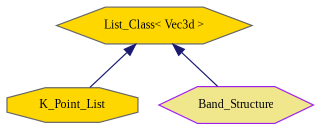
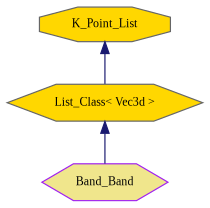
edge "K_Point_List" -> "List_Class< Vec3d >": reversed
node "Band_Structure": label "Band_Structure" -> "Band_Band"
